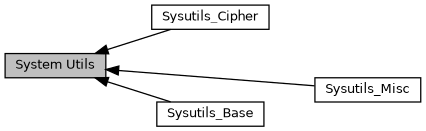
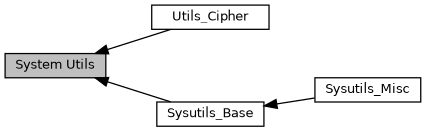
node "Sysutils_Cipher": label "Sysutils_Cipher" -> "Utils_Cipher"
edge "Sysutils_Misc" -> "System Utils": now "Sysutils_Misc" -> "Sysutils_Base"
